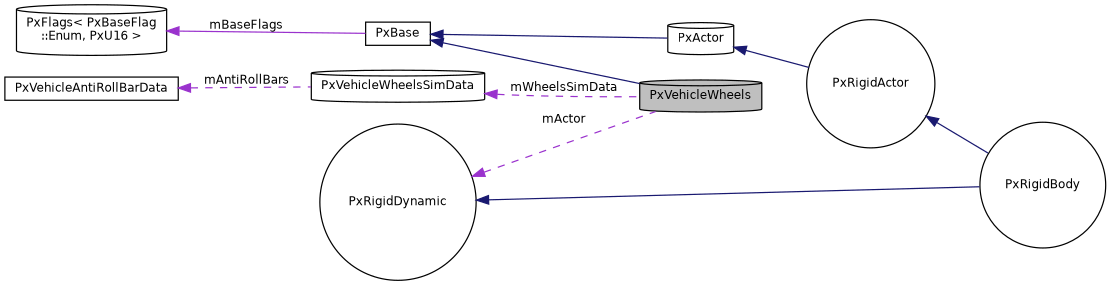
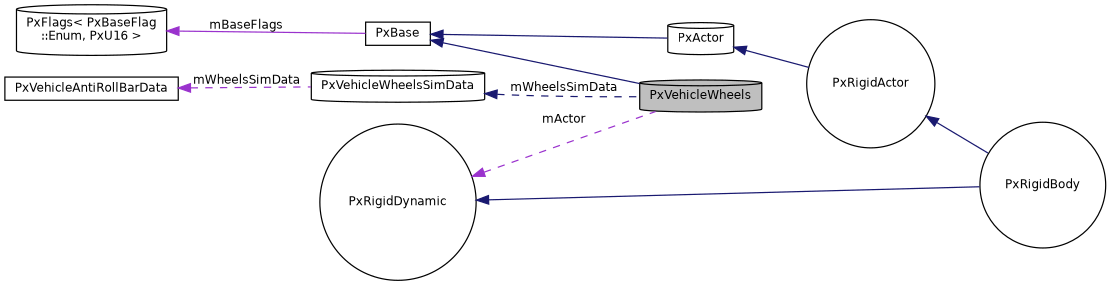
edge "PxVehicleWheelsSimData" -> "PxVehicleAntiRollBarData": label " mAntiRollBars" -> " mWheelsSimData"
edge "PxVehicleWheels" -> "PxVehicleWheelsSimData": color darkorchid3 -> midnightblue
